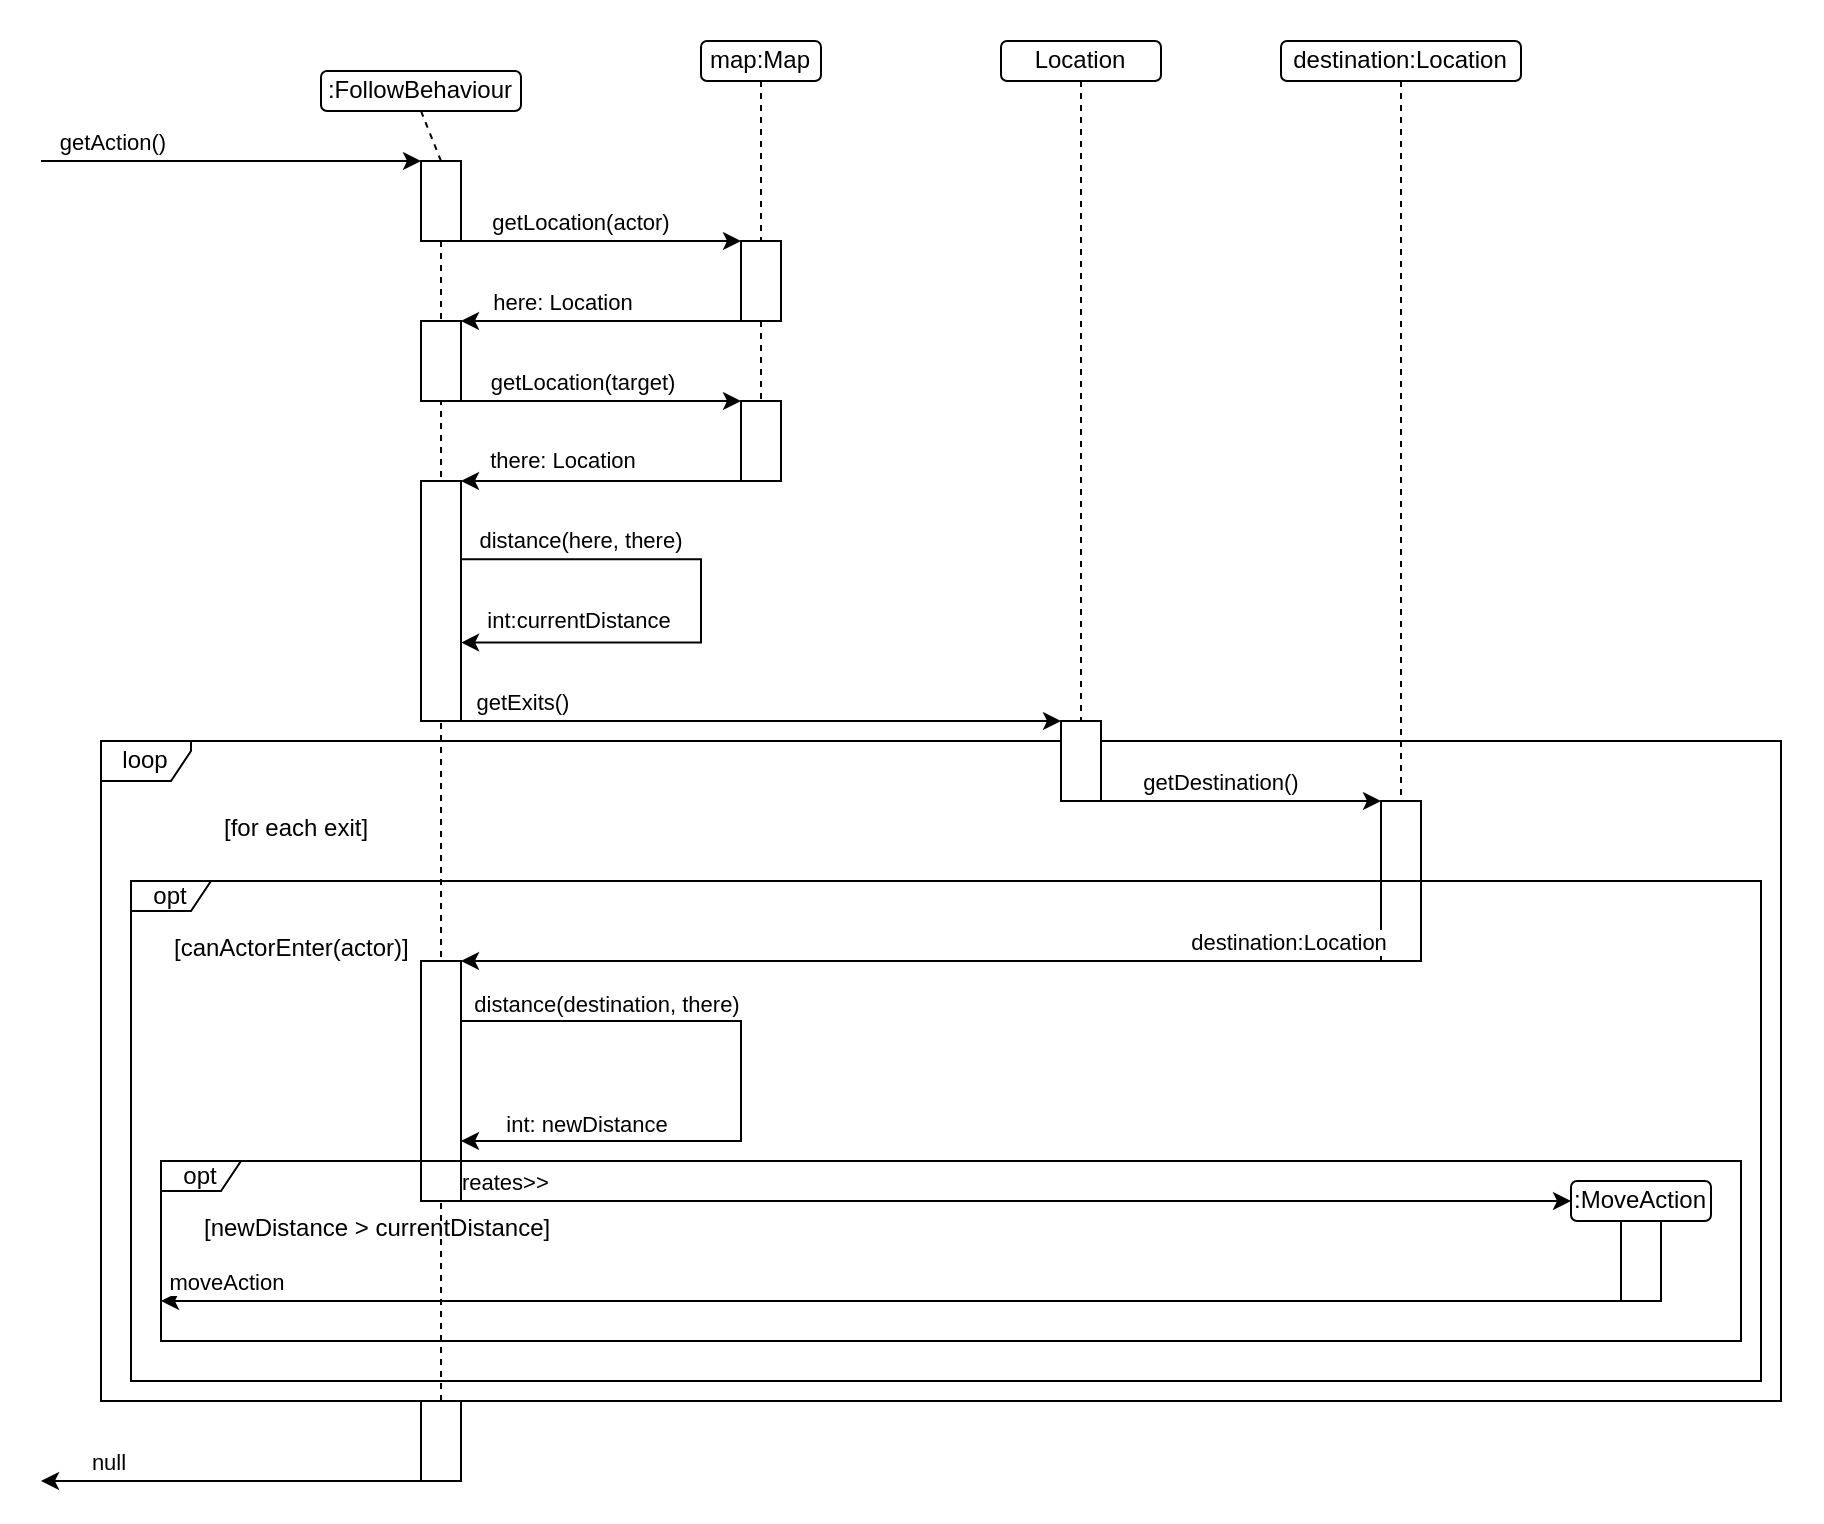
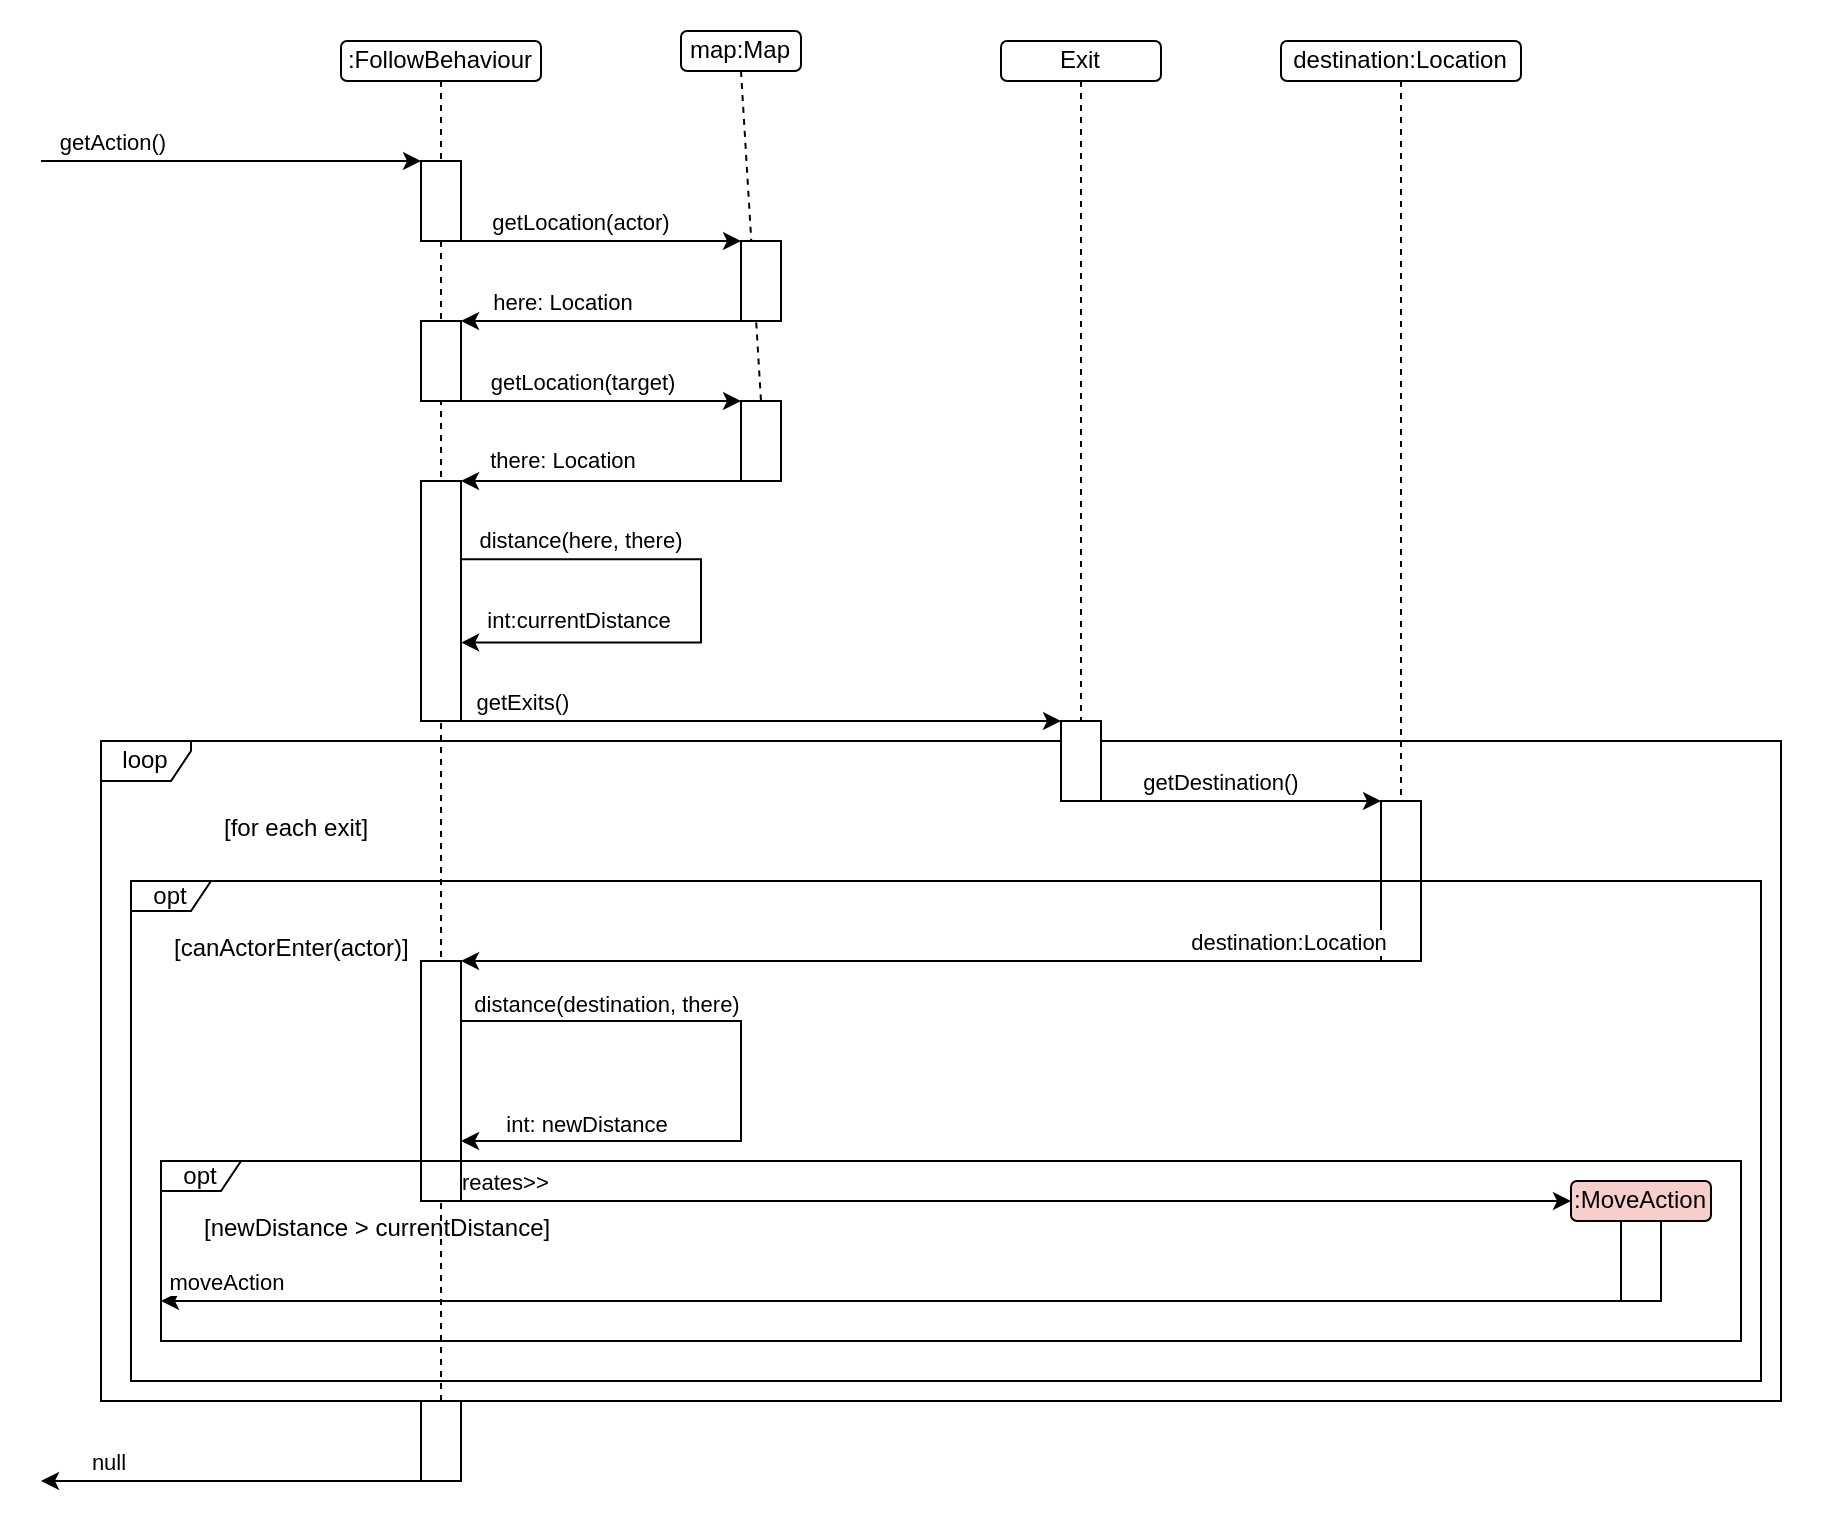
node "map:Map": moved (761, 61) -> (741, 51)
node "Location": label "Location" -> "Exit"
node ":FollowBehaviour": moved (421, 91) -> (441, 61)
node ":MoveAction": fillcolor #ffffff -> #f8cecc
